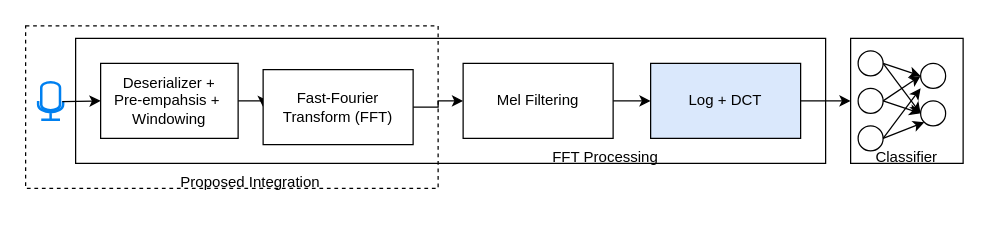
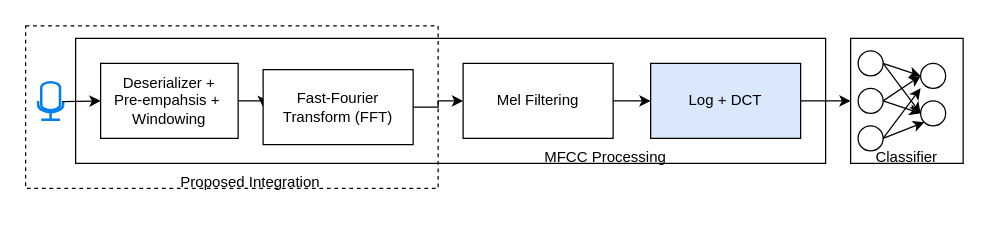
node "FFT Processing": label "FFT Processing" -> "MFCC Processing"
